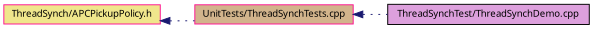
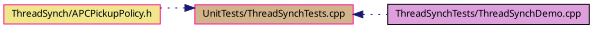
node "ThreadSynchTest/ThreadSynchDemo.cpp": label "ThreadSynchTest/ThreadSynchDemo.cpp" -> "ThreadSynchTests/ThreadSynchDemo.cpp"
edge "UnitTests/ThreadSynchTests.cpp" -> "ThreadSynch/APCPickupPolicy.h": reversed
